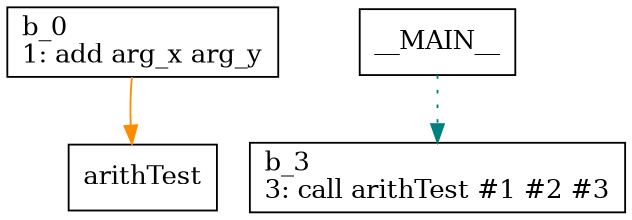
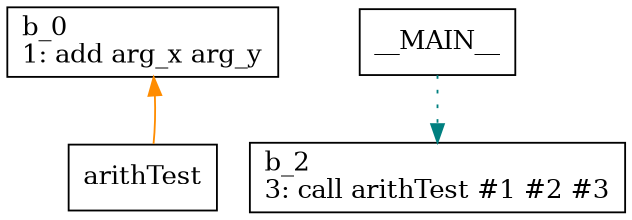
edge "b_0 1: add arg_x arg_y" -> "arithTest": reversed
node "b_3 3: call arithTest #1 #2 #3": label "b_3 3: call arithTest #1 #2 #3" -> "b_2 3: call arithTest #1 #2 #3"
